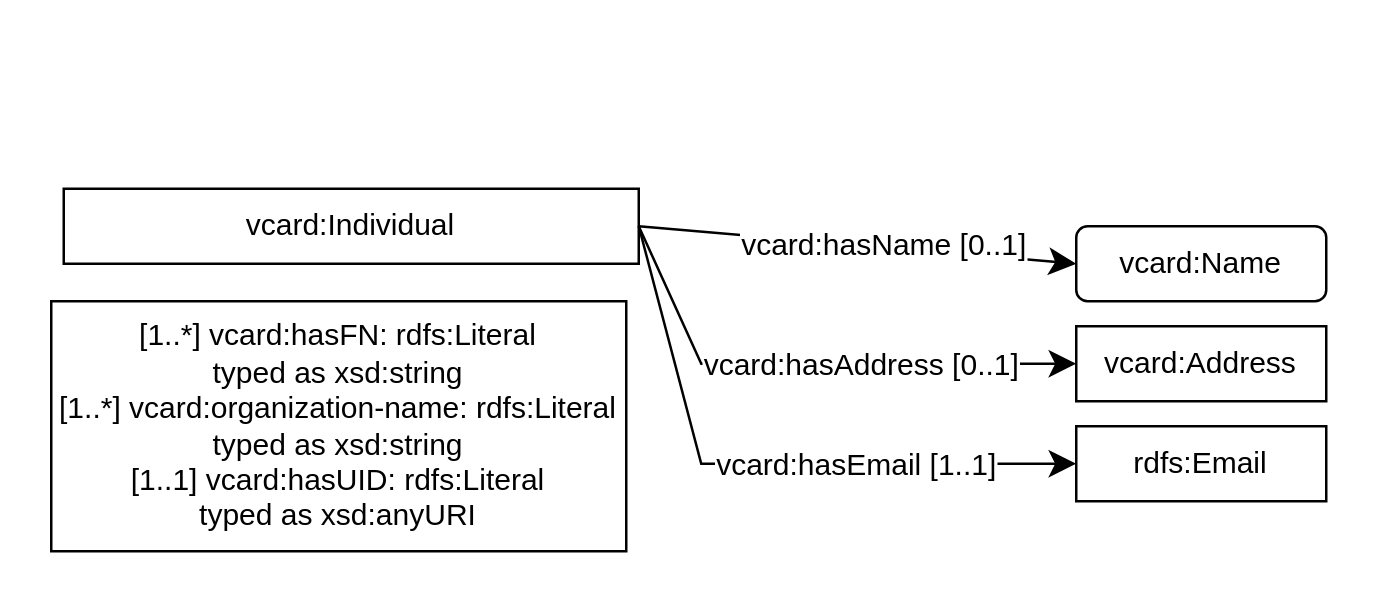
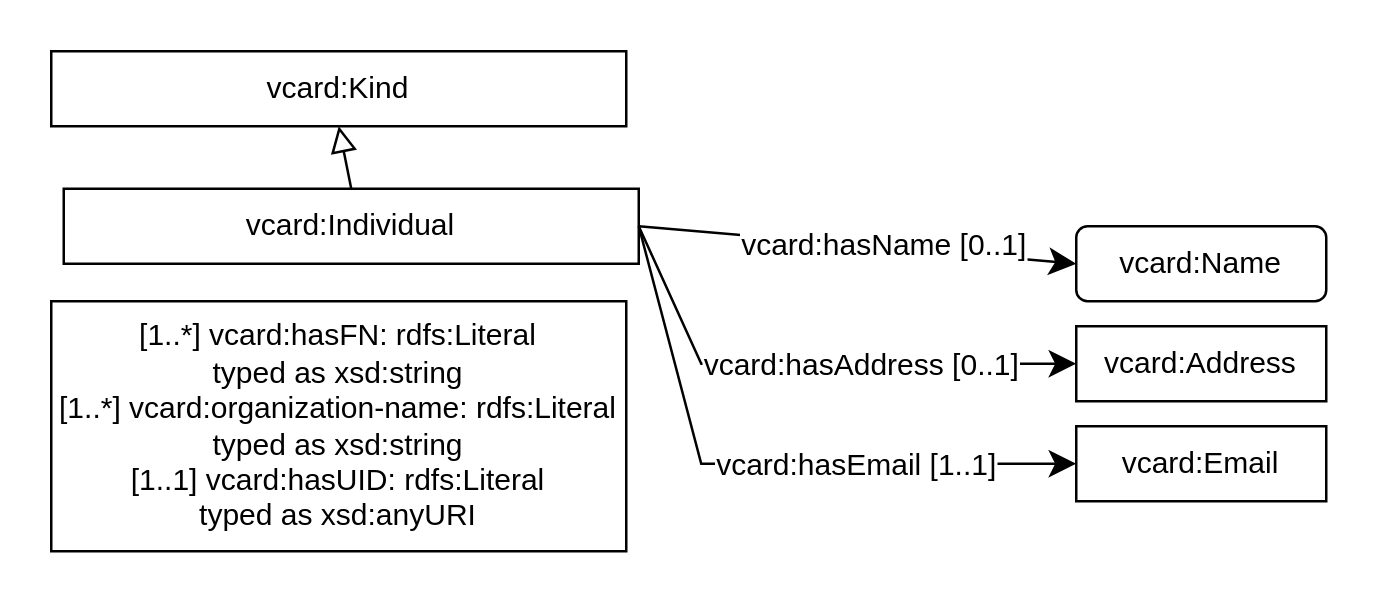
node "vcard:Kind": added
edge "vcard:Individual" -> "vcard:Kind": added
node "rdfs:Email": label "rdfs:Email" -> "vcard:Email"
